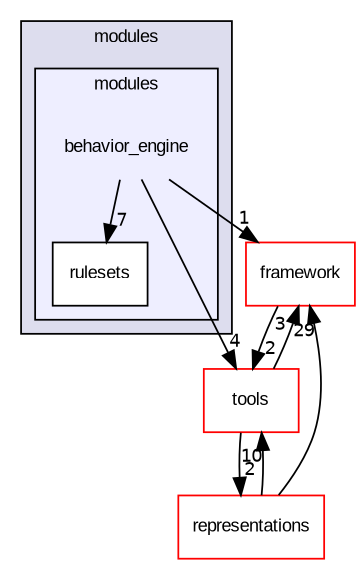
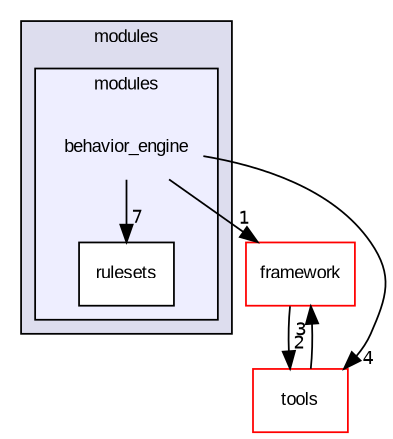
node "representations": removed
